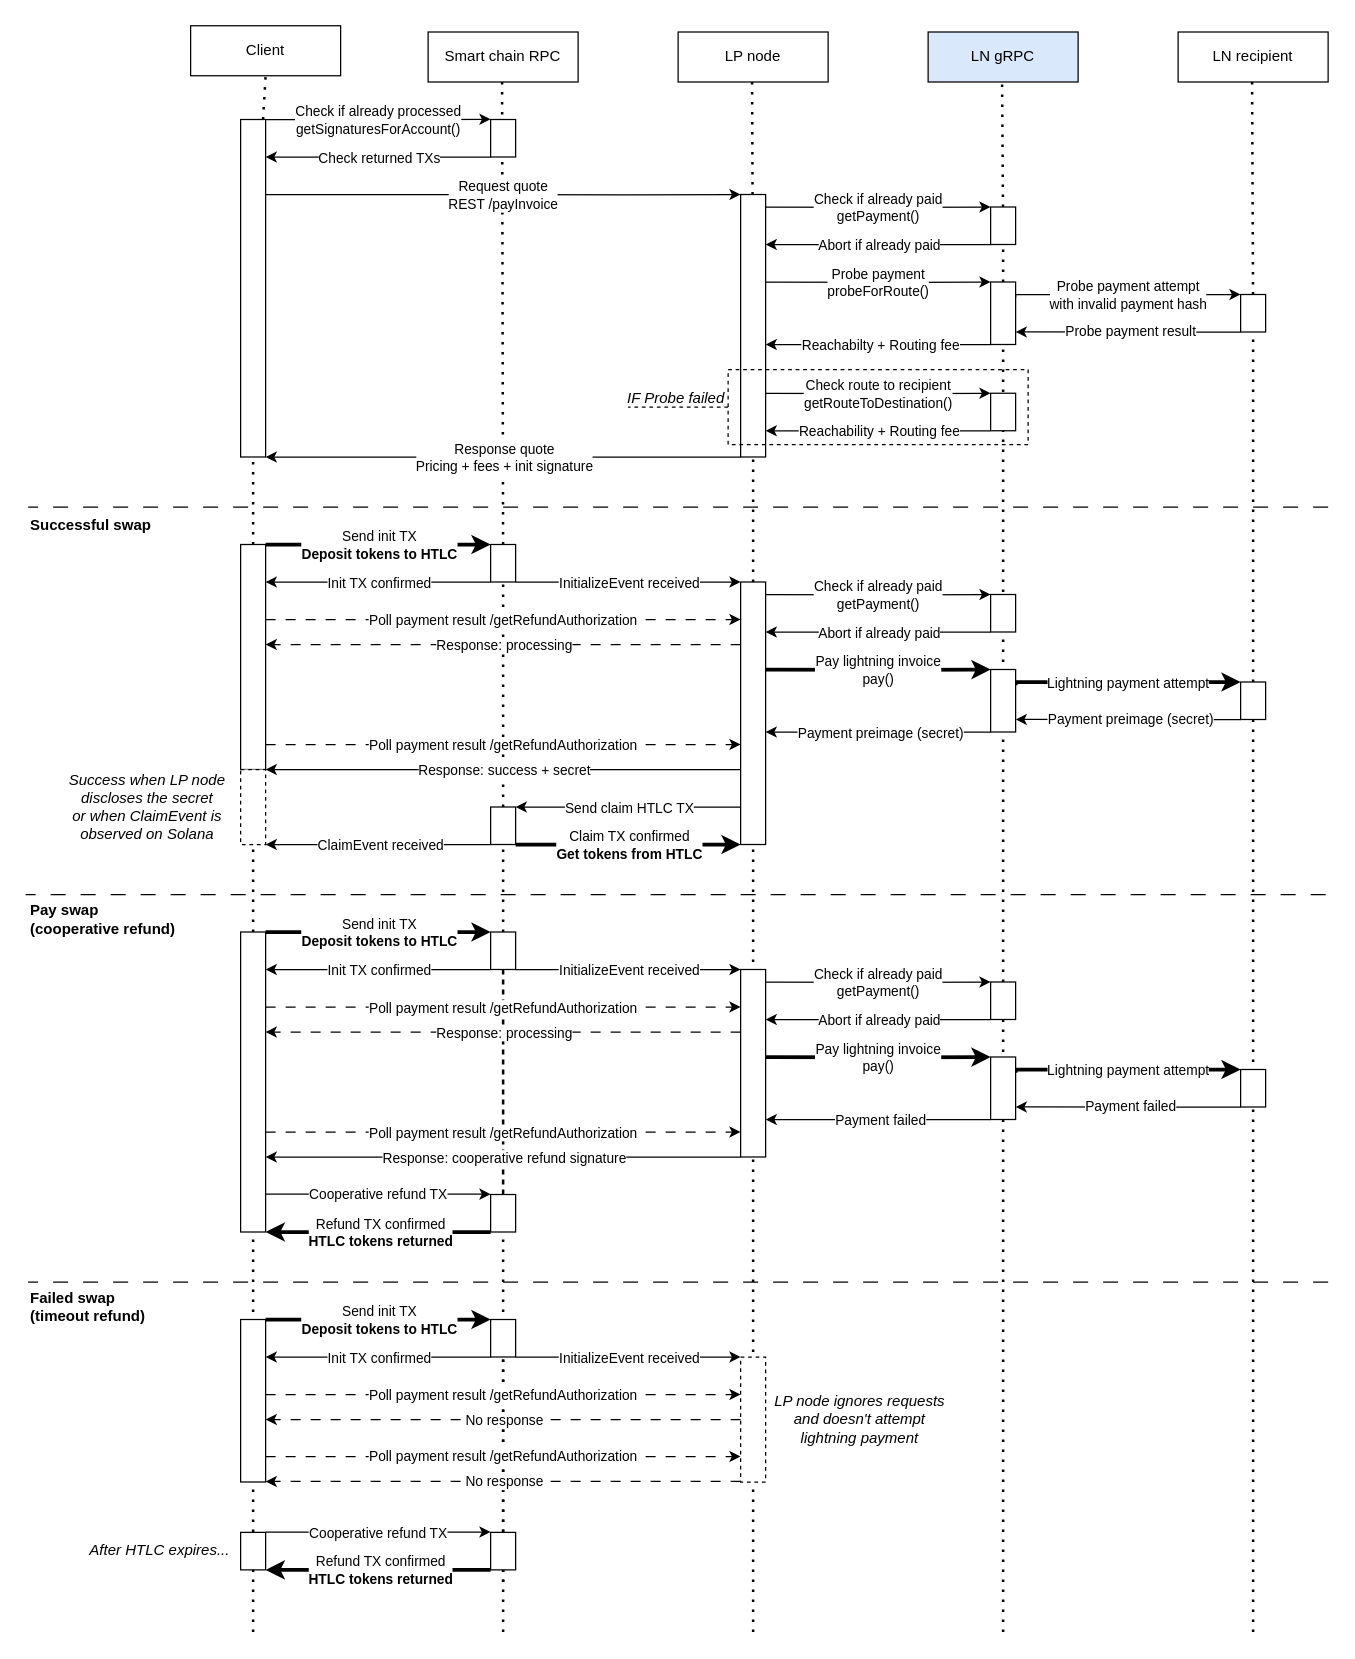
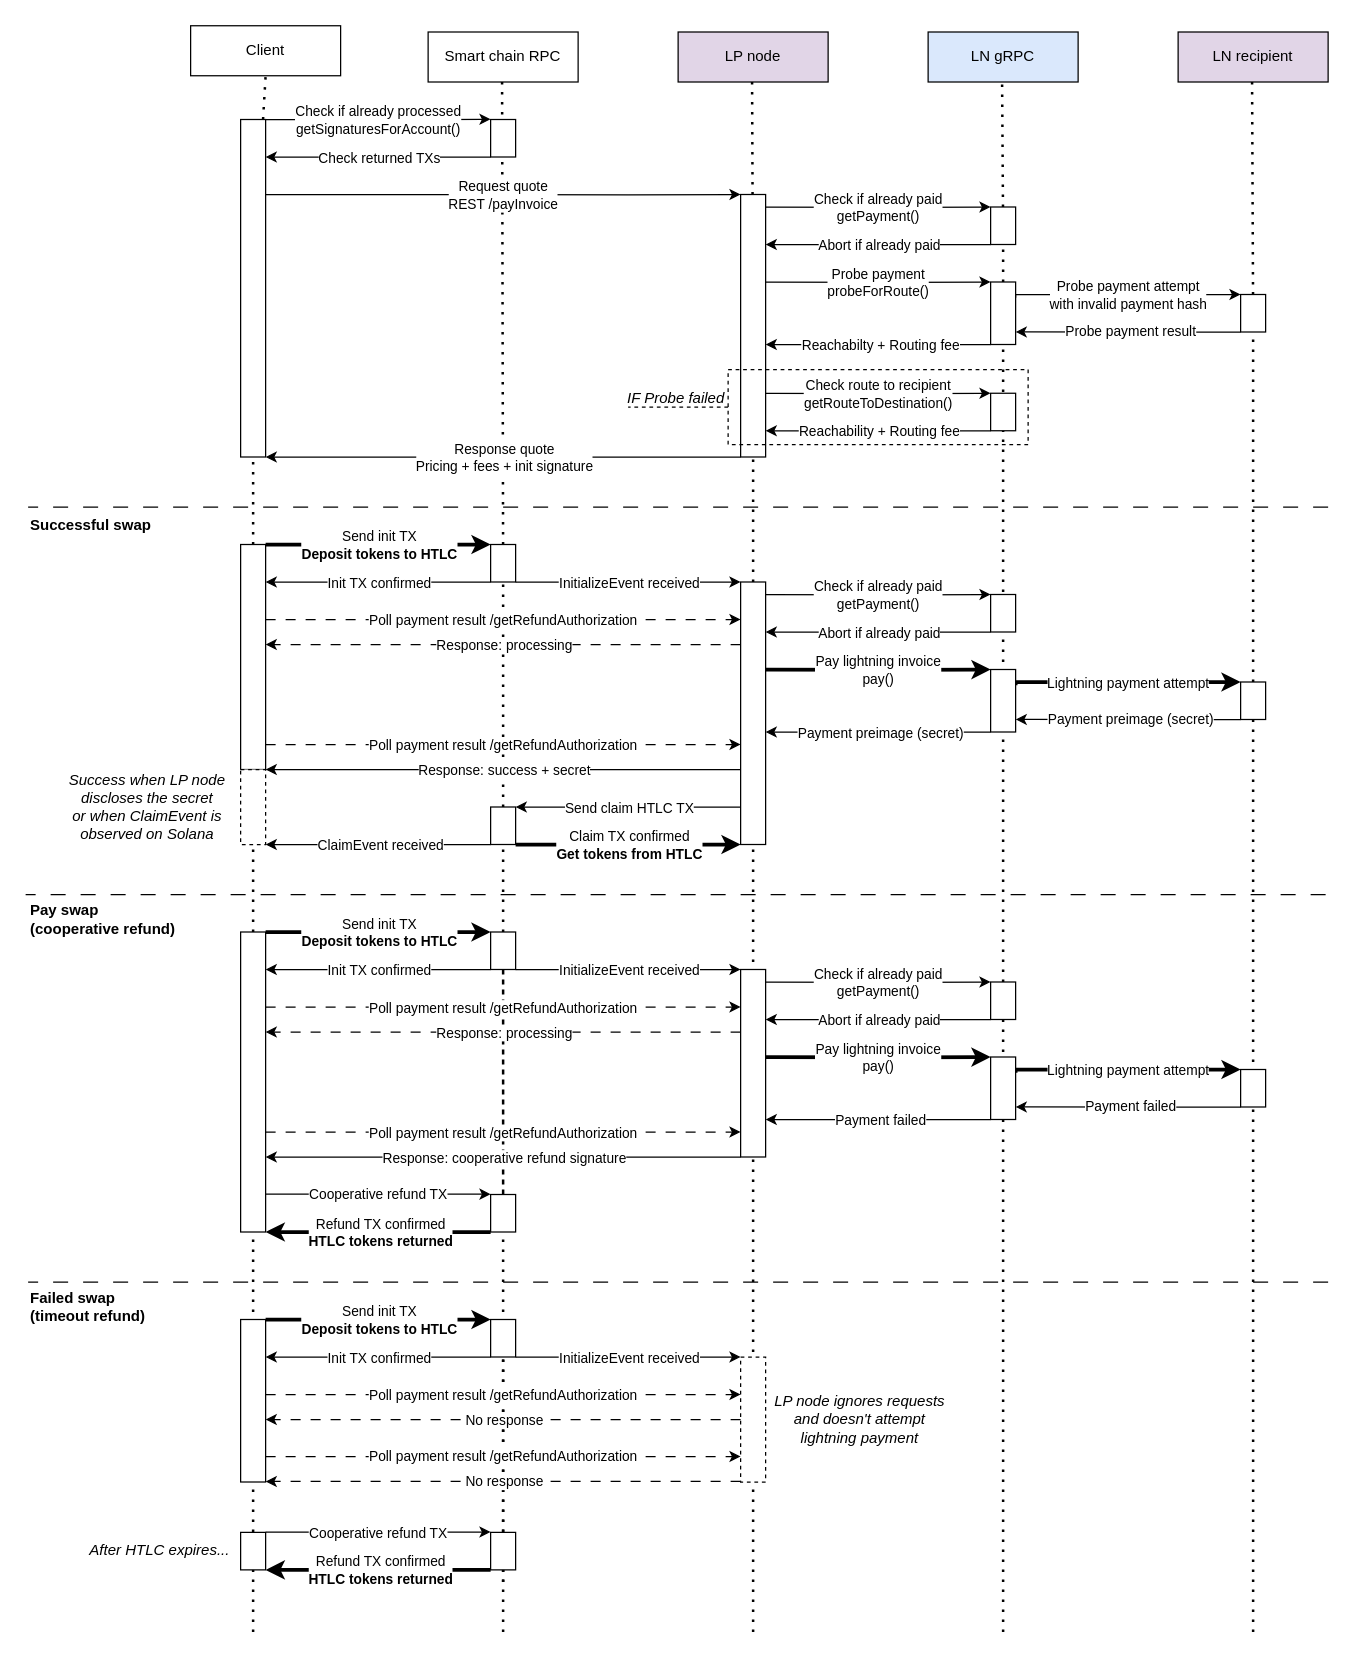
node "LP node": fillcolor #ffffff -> #e1d5e7
node "LN recipient": fillcolor #ffffff -> #e1d5e7
